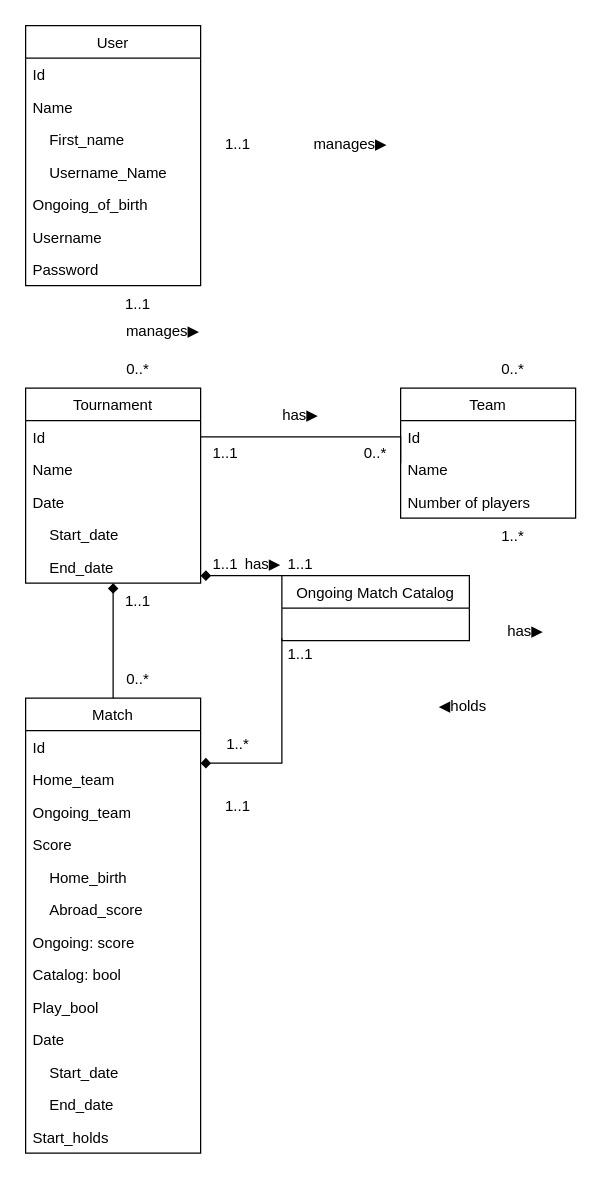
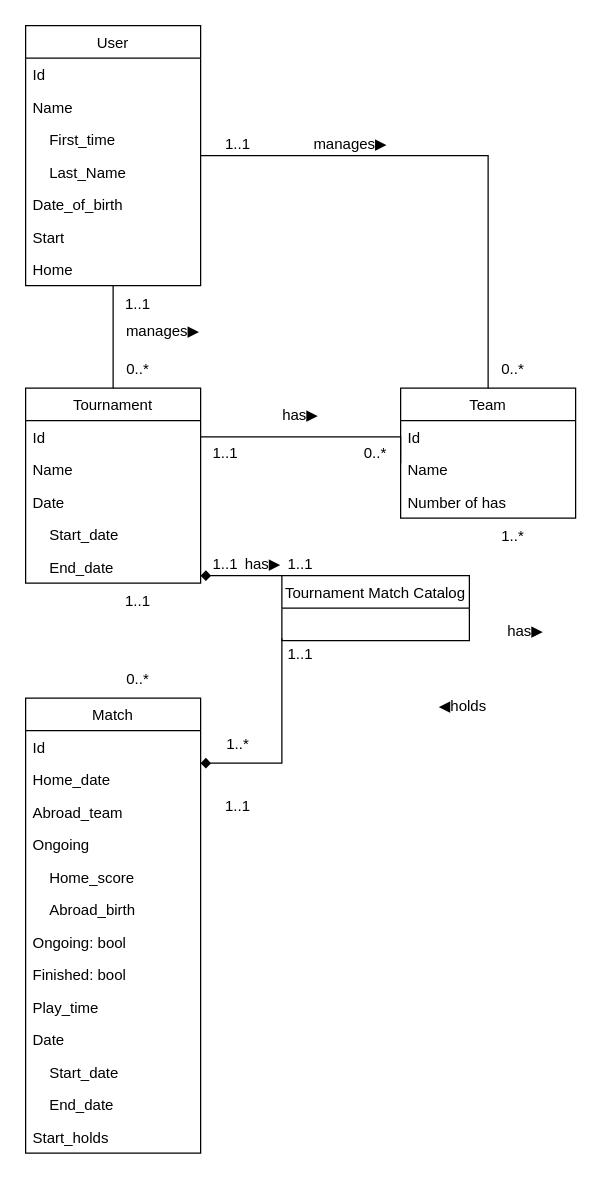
node "First_name": label "First_name" -> "First_time"
edge "User" -- "Team": added
node "Username_Name": label "Username_Name" -> "Last_Name"
node "Ongoing_of_birth": label "Ongoing_of_birth" -> "Date_of_birth"
node "Username": label "Username" -> "Start"
node "Password": label "Password" -> "Home"
edge "User" -- "Tournament": added
node "Number of players": label "Number of players" -> "Number of has"
node "Ongoing Match Catalog": label "Ongoing Match Catalog" -> "Tournament Match Catalog"
edge "Match" -> "Tournament": removed
node "Home_team": label "Home_team" -> "Home_date"
node "Ongoing_team": label "Ongoing_team" -> "Abroad_team"
node "Score": label "Score" -> "Ongoing"
node "Home_birth": label "Home_birth" -> "Home_score"
node "Abroad_score": label "Abroad_score" -> "Abroad_birth"
node "Ongoing: score": label "Ongoing: score" -> "Ongoing: bool"
node "Catalog: bool": label "Catalog: bool" -> "Finished: bool"
node "Play_bool": label "Play_bool" -> "Play_time"
